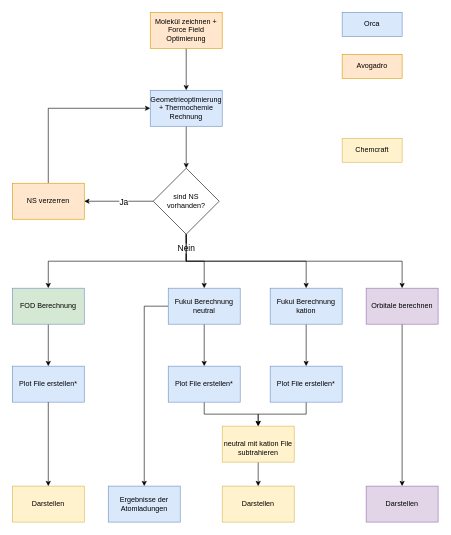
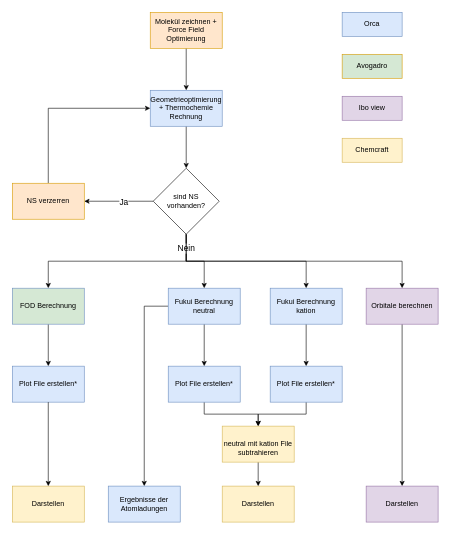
node "Avogadro": fillcolor #ffe6cc -> #d5e8d4
node "Ibo view": added
